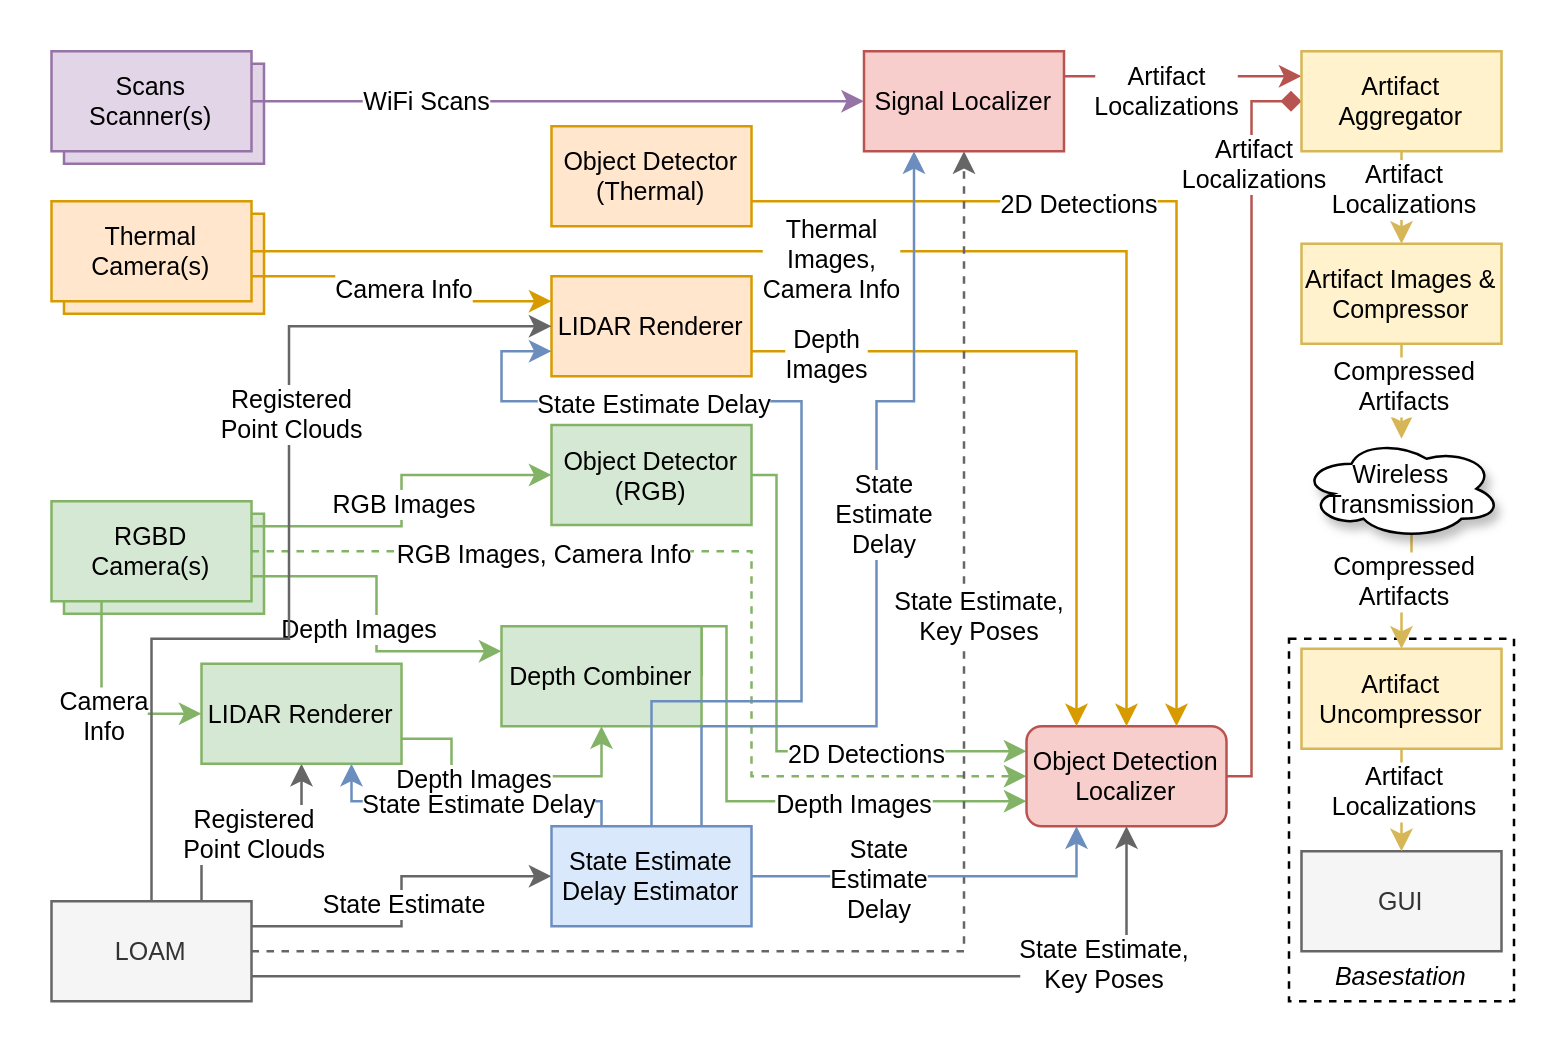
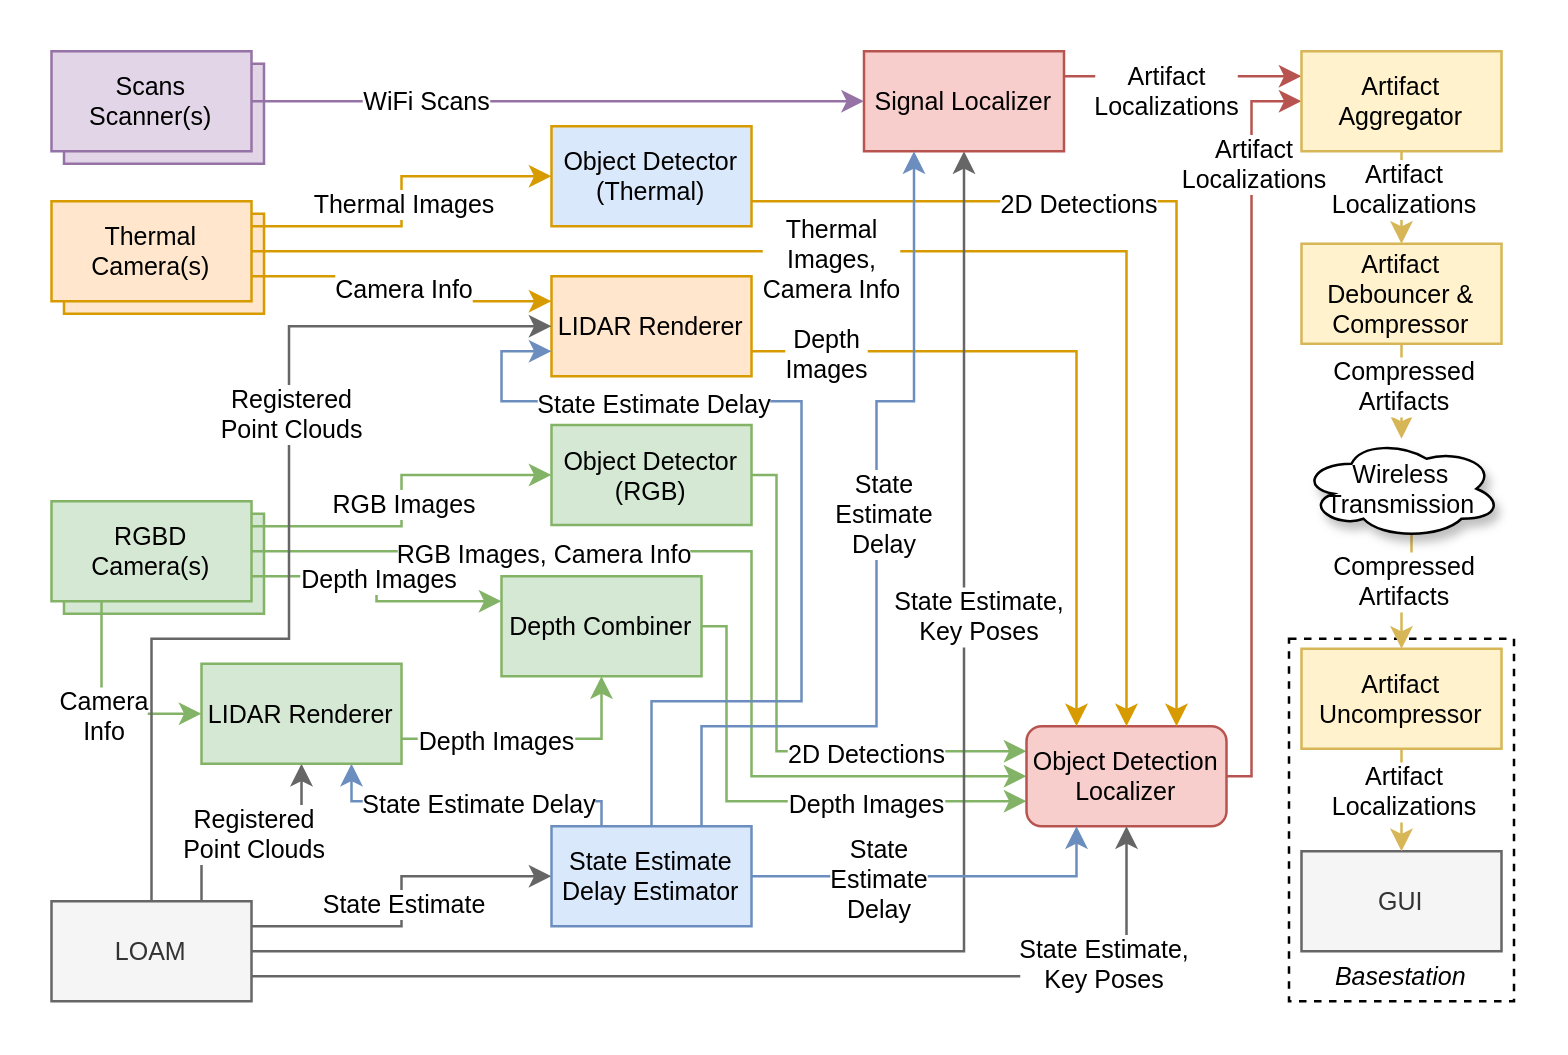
edge "Object Detection Localizer" -> "Artifact Aggregator": arrowhead diamond -> classic
node "Object Detector (Thermal)": fillcolor #ffe6cc -> #dae8fc
edge "Thermal Camera(s)" -> "Object Detector (Thermal)": added, label "Thermal Images"
node "Artifact Images & Compressor": label "Artifact Images & Compressor" -> "Artifact Debouncer & Compressor"
node "Depth Combiner": moved (601, 676) -> (601, 626)
edge "RGBD Camera(s)" -> "Object Detection Localizer": style dashed -> solid
edge "LOAM" -> "Signal Localizer": style dashed -> solid
